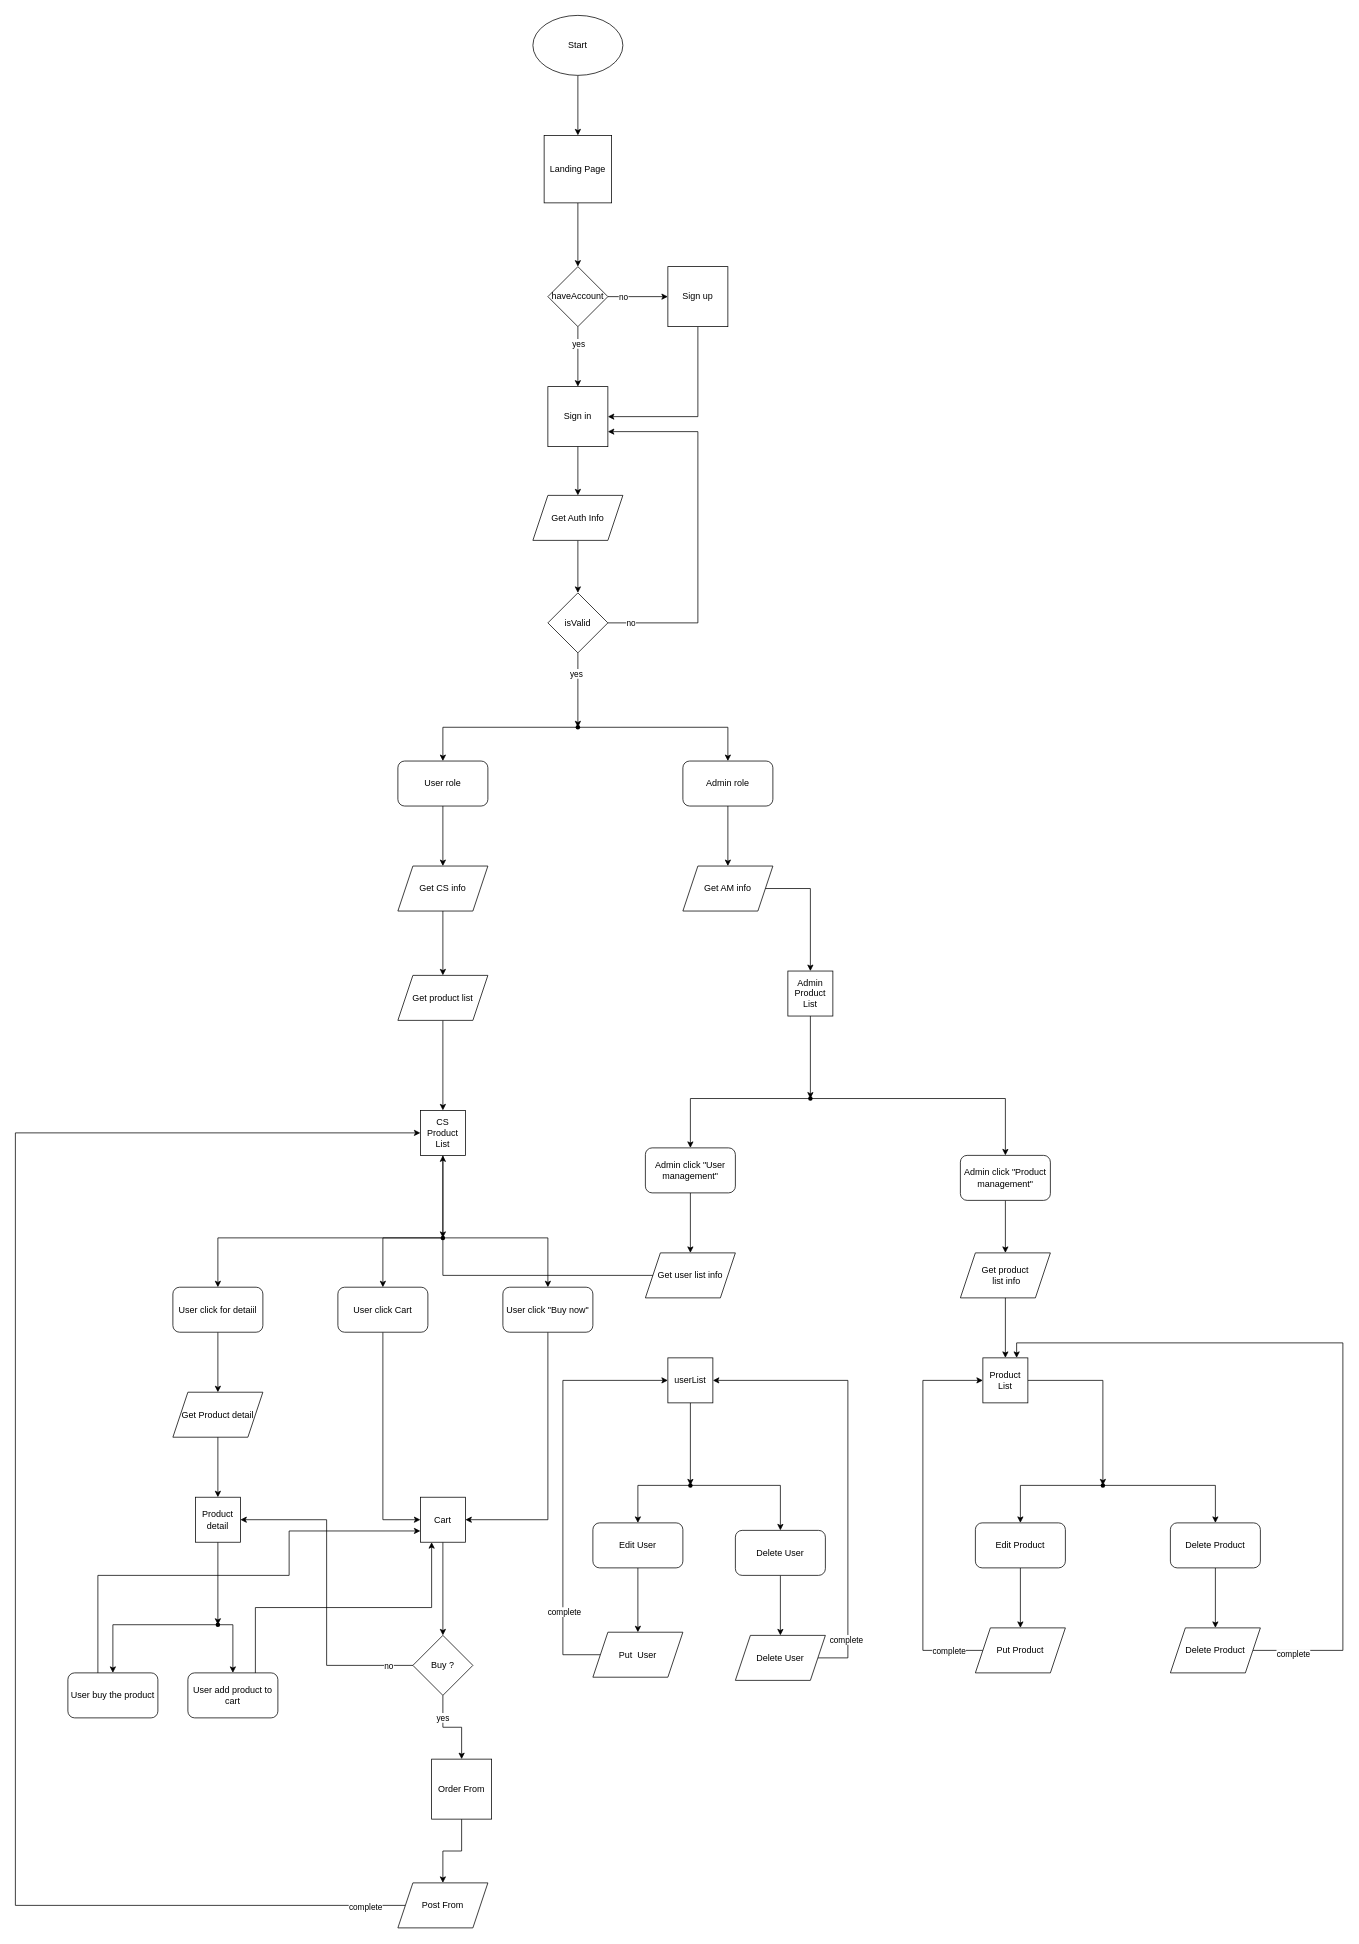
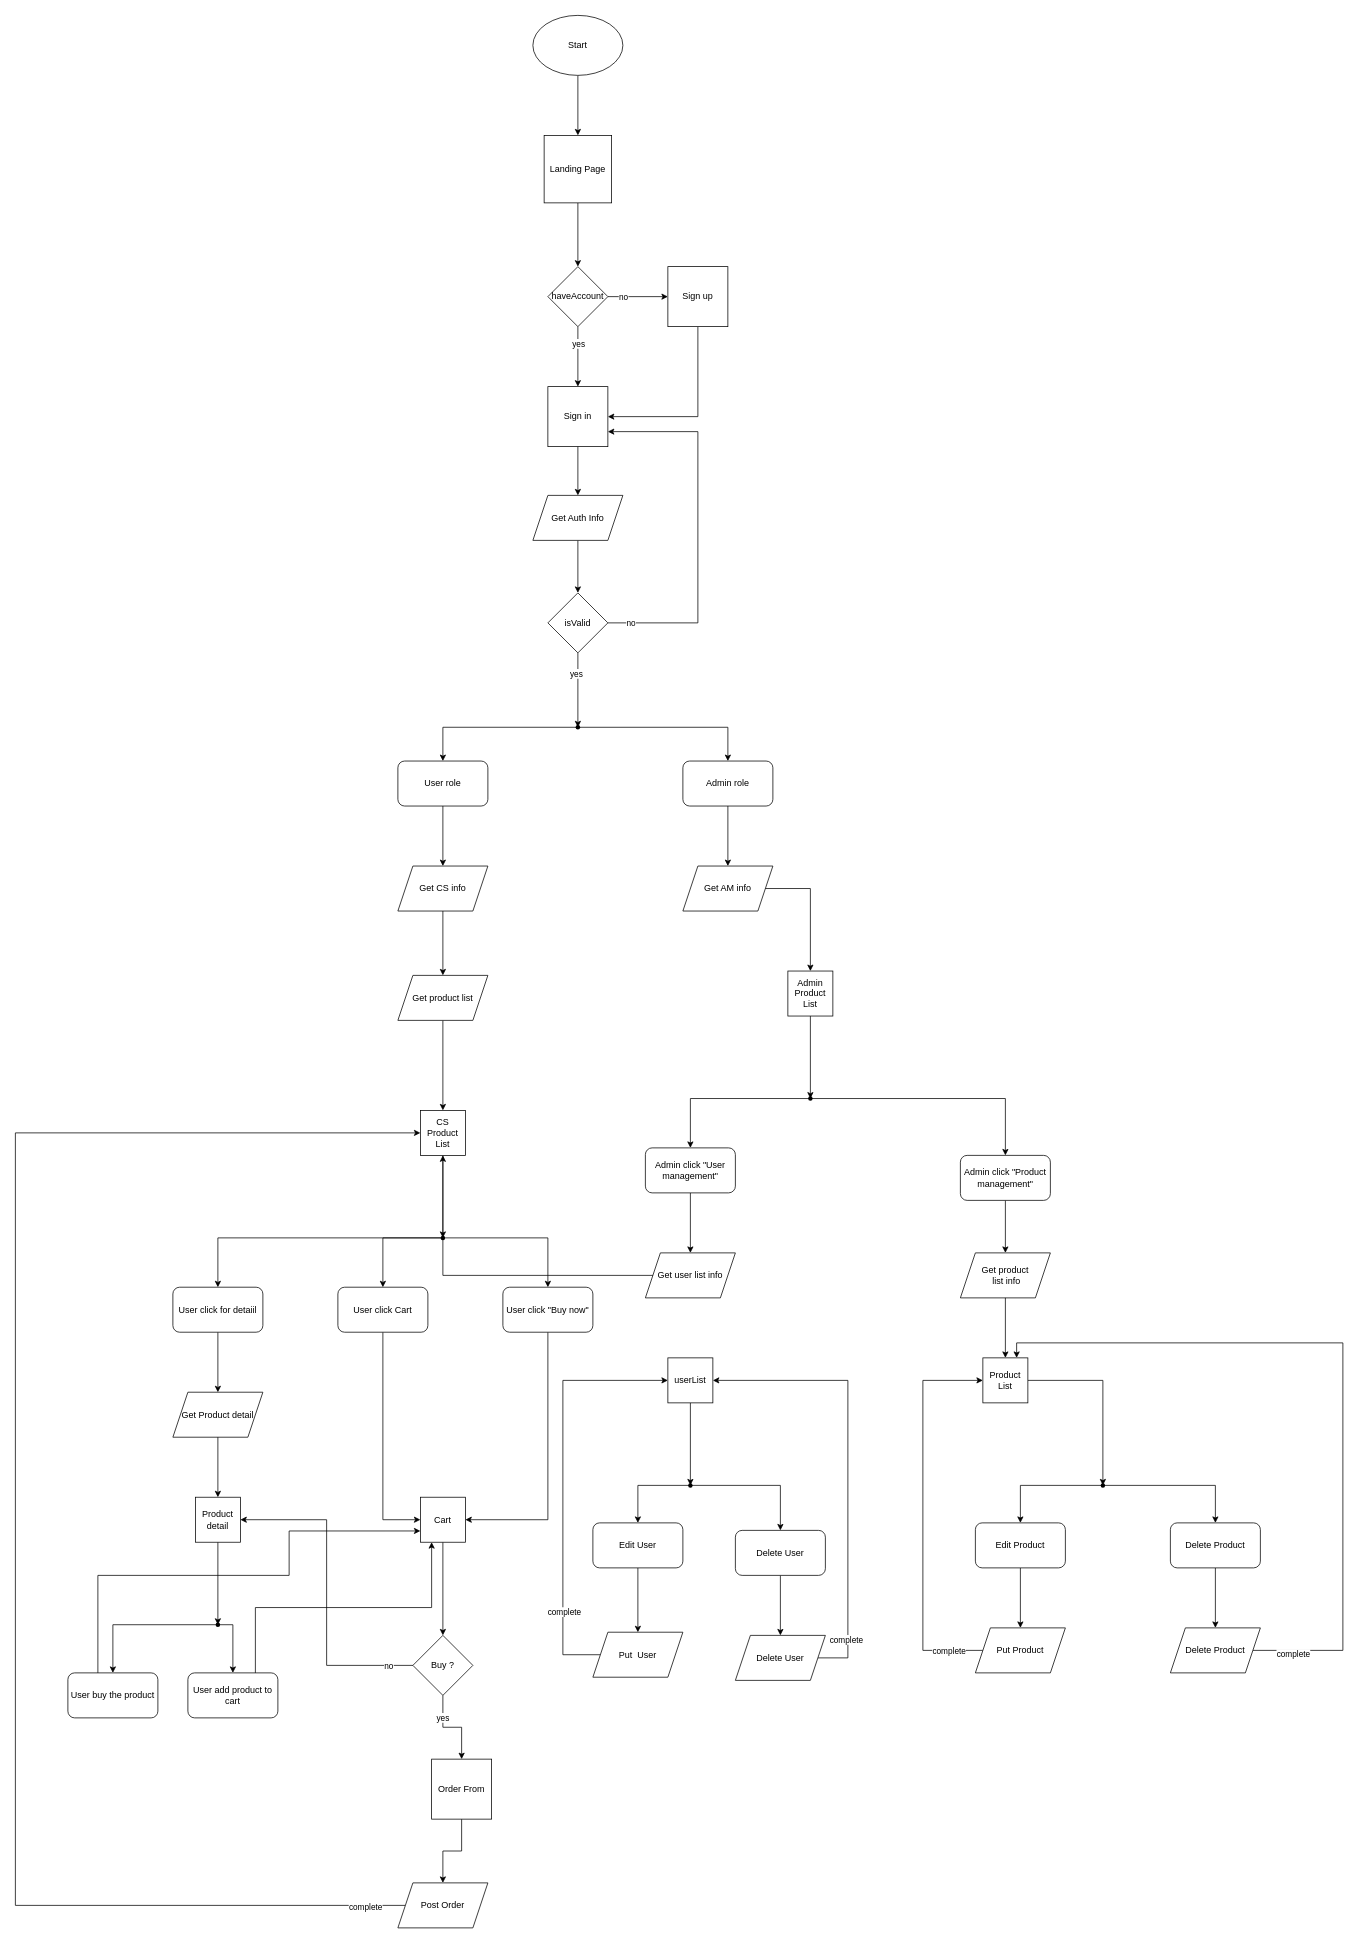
node "Post From": label "Post From" -> "Post Order"
